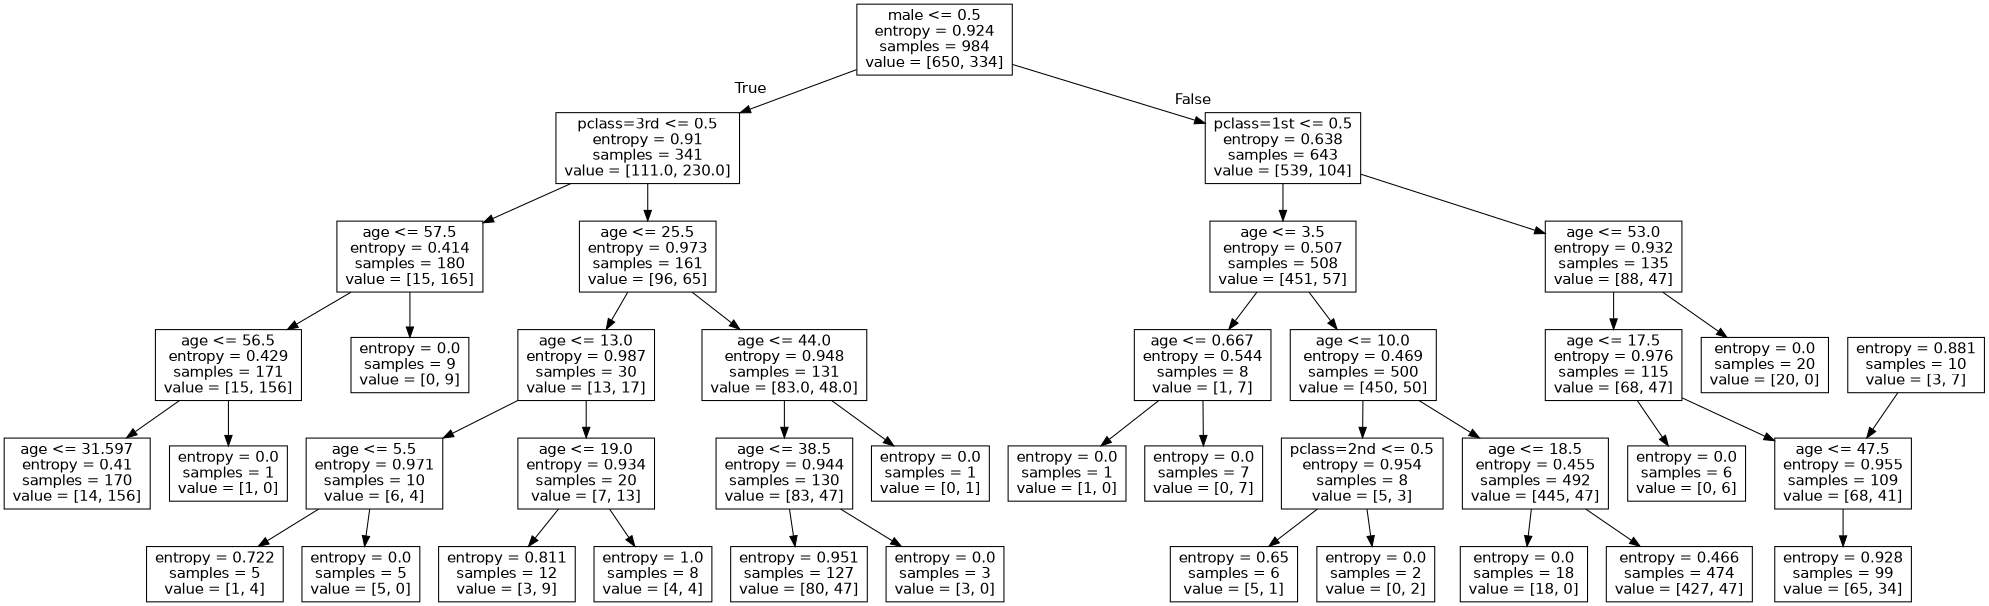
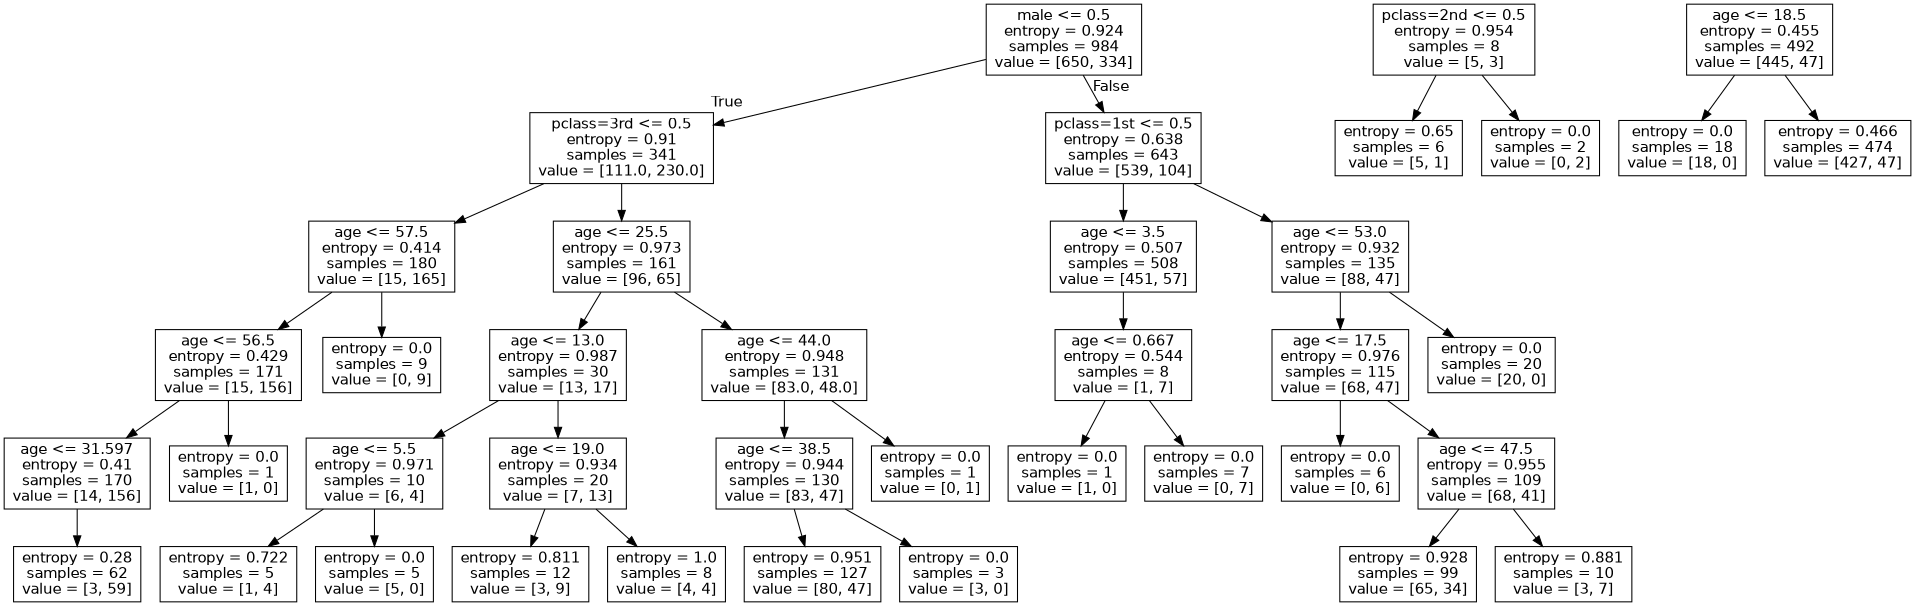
node "age <= 10.0 entropy = 0.469 samples = 500 value = [450, 50]": removed
edge "entropy = 0.881 samples = 10 value = [3, 7]" -> "age <= 47.5 entropy = 0.955 samples = 109 value = [68, 41]": reversed
node "entropy = 0.28 samples = 62 value = [3, 59]": added
